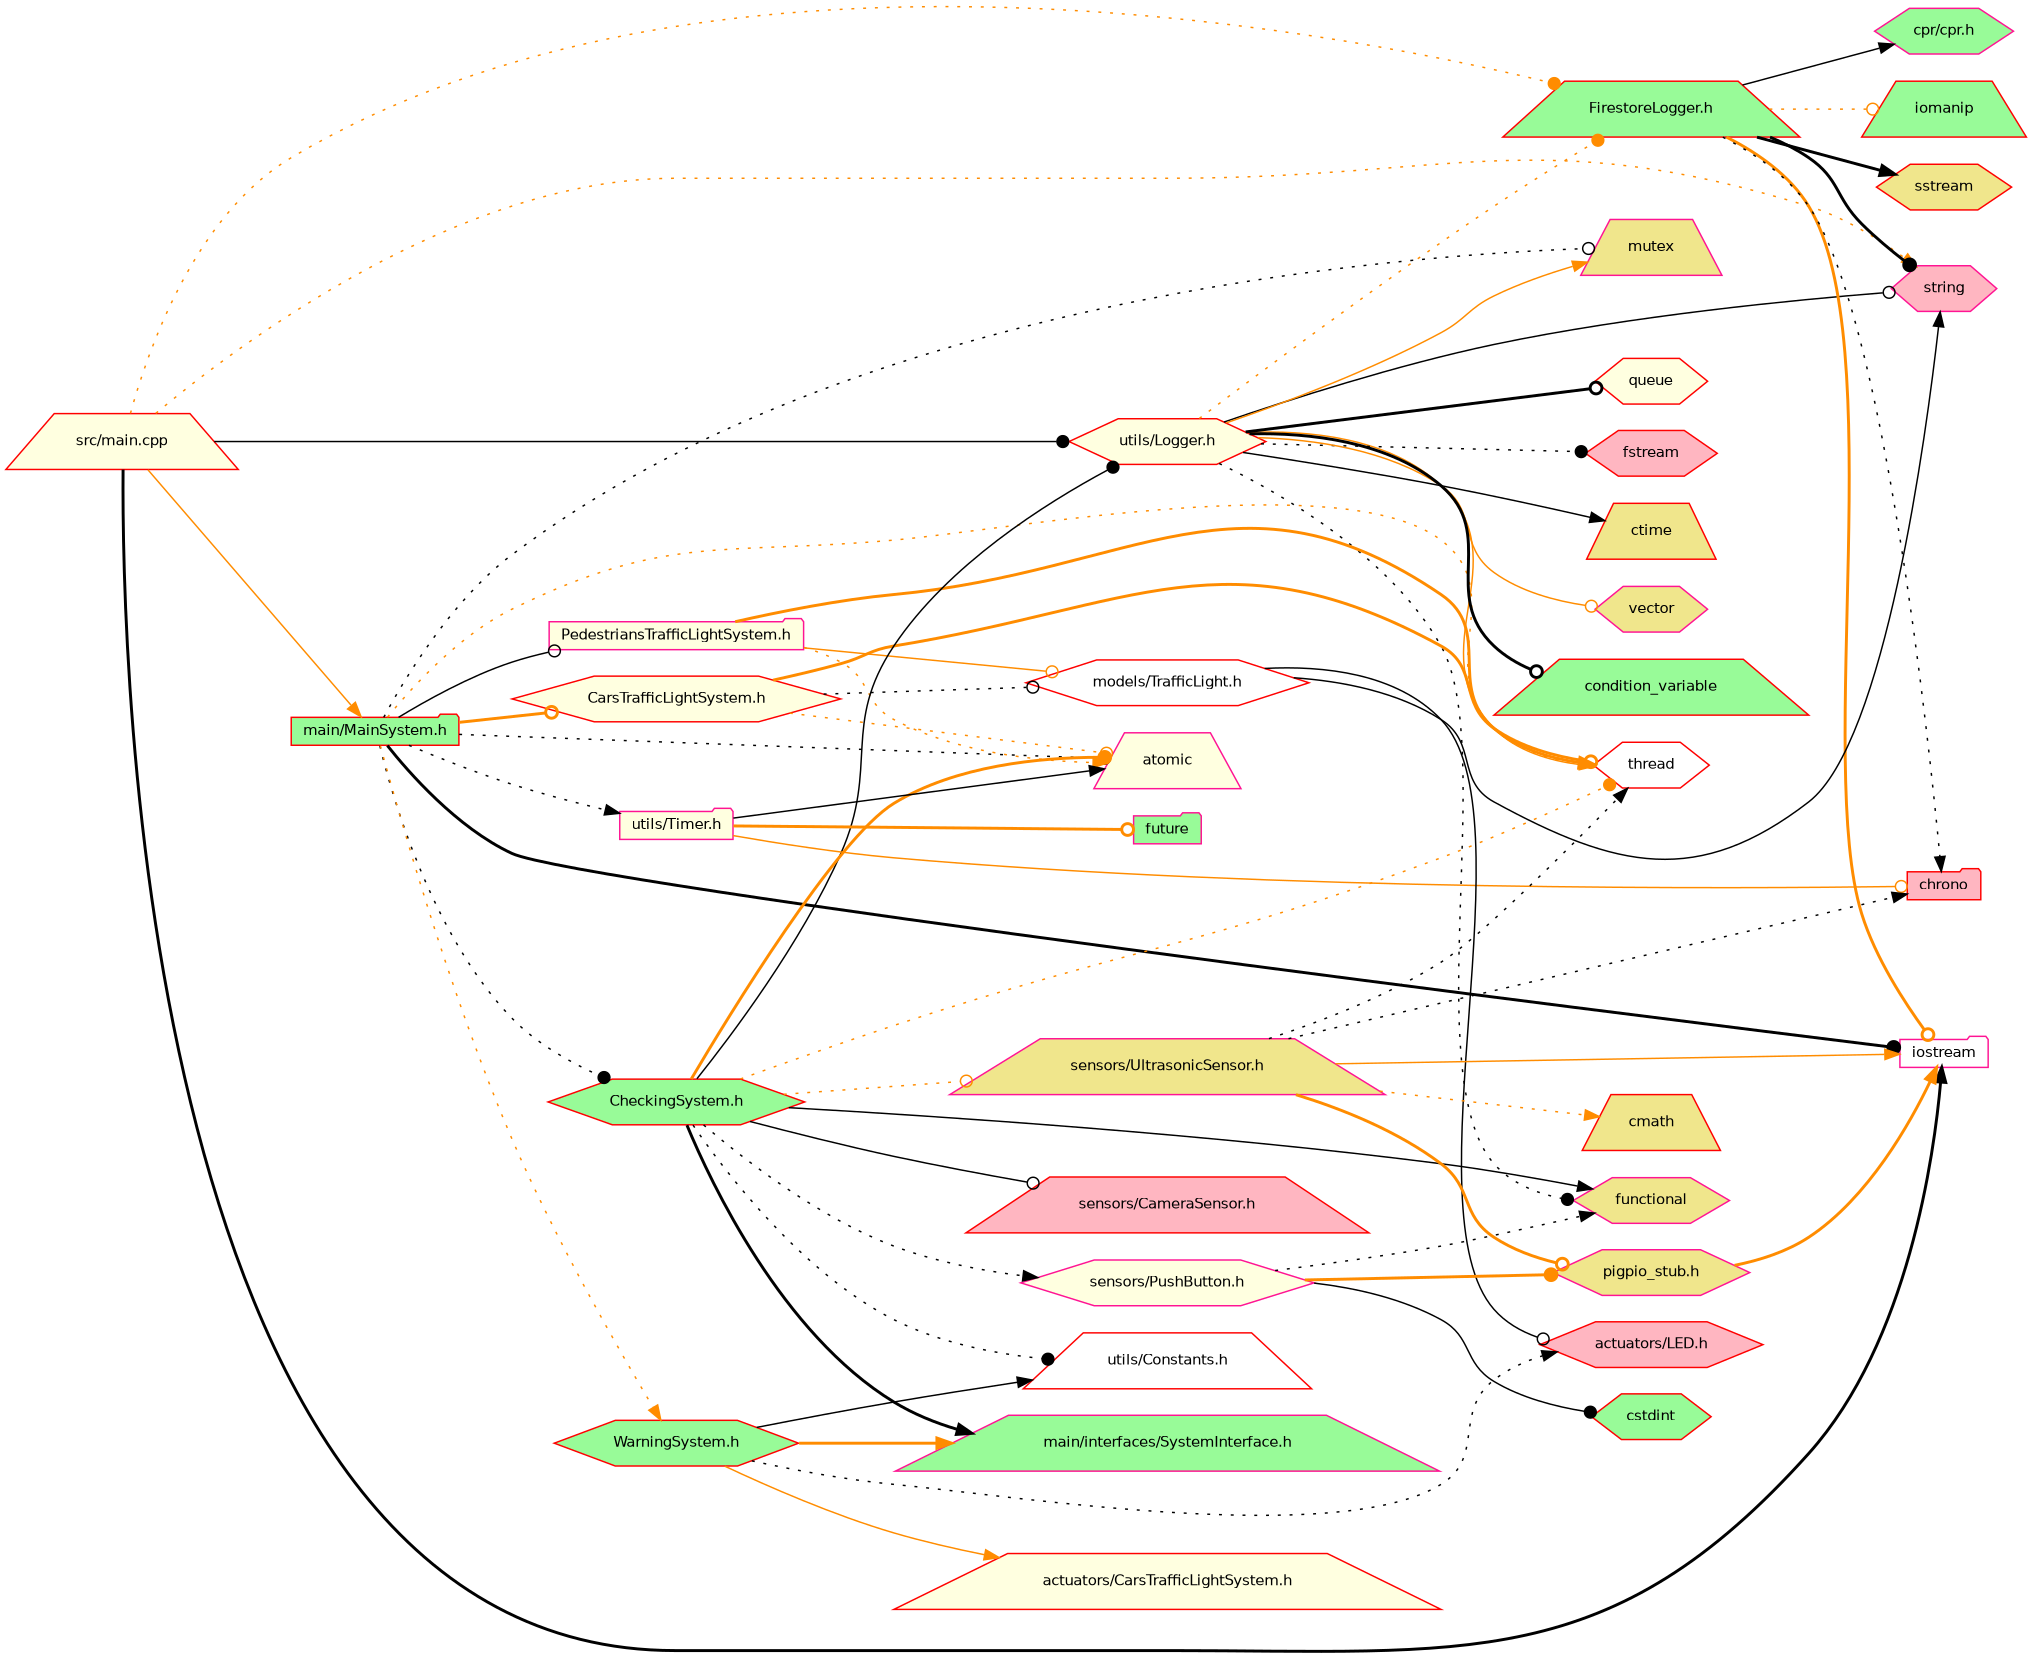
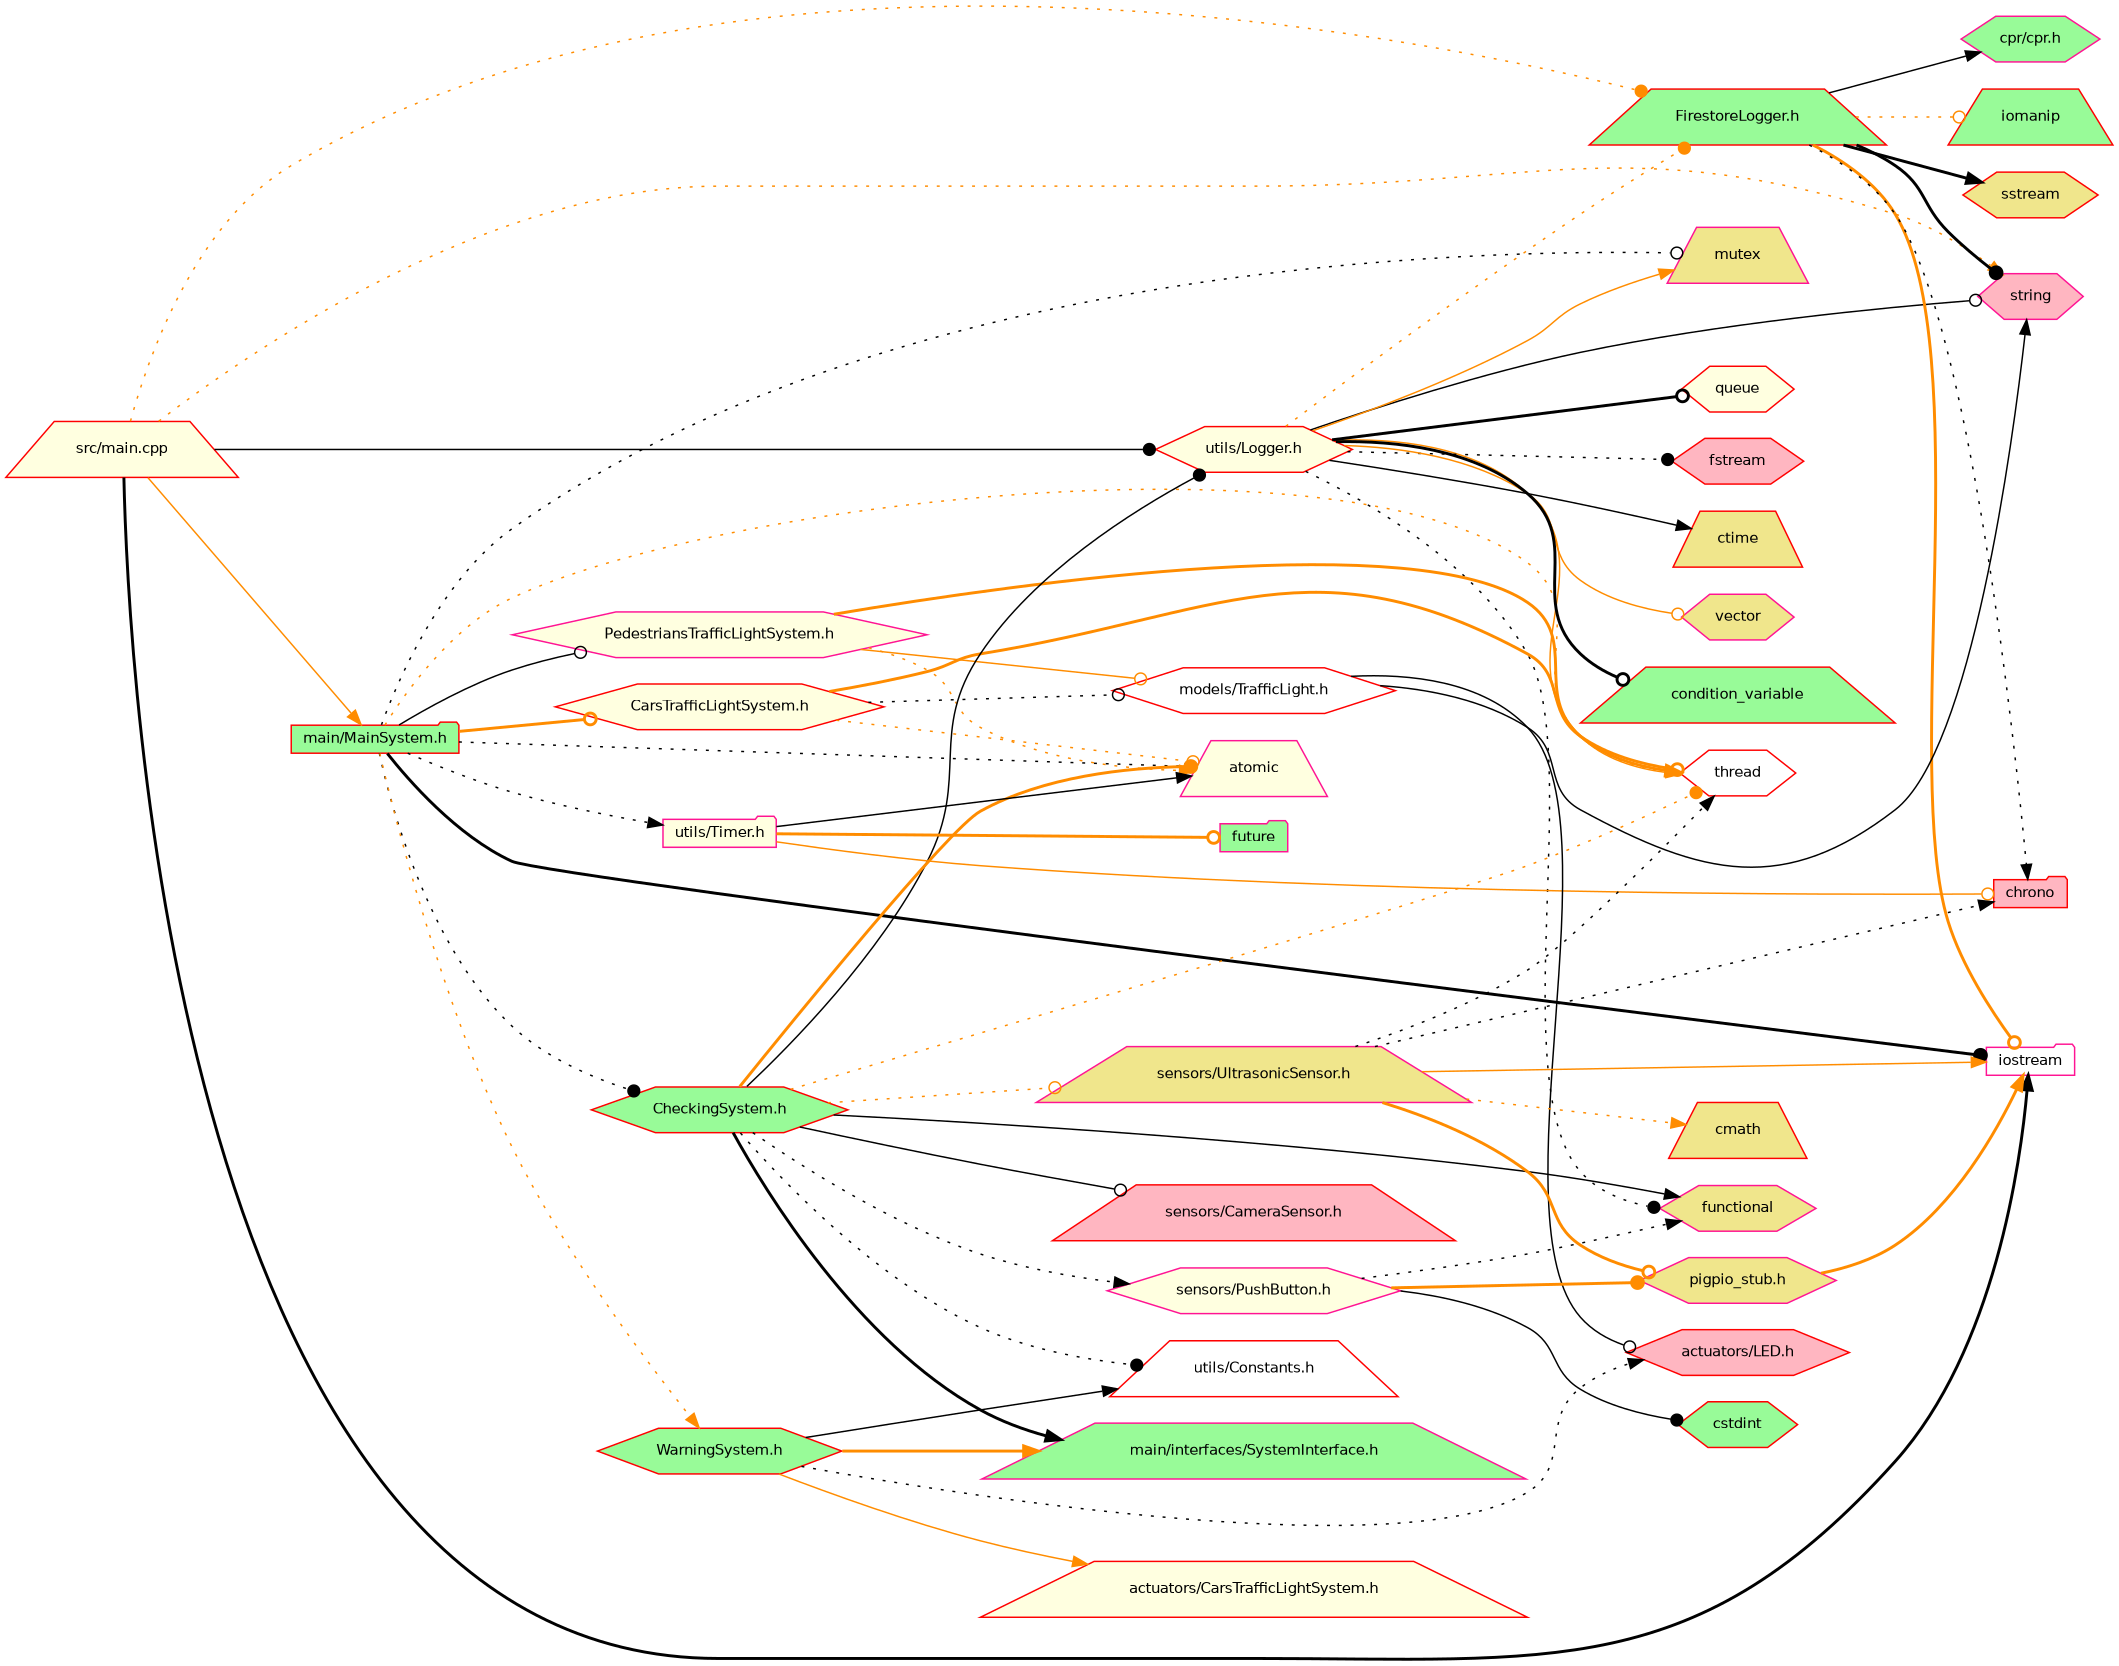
node "PedestriansTrafficLightSystem.h": shape folder -> hexagon
